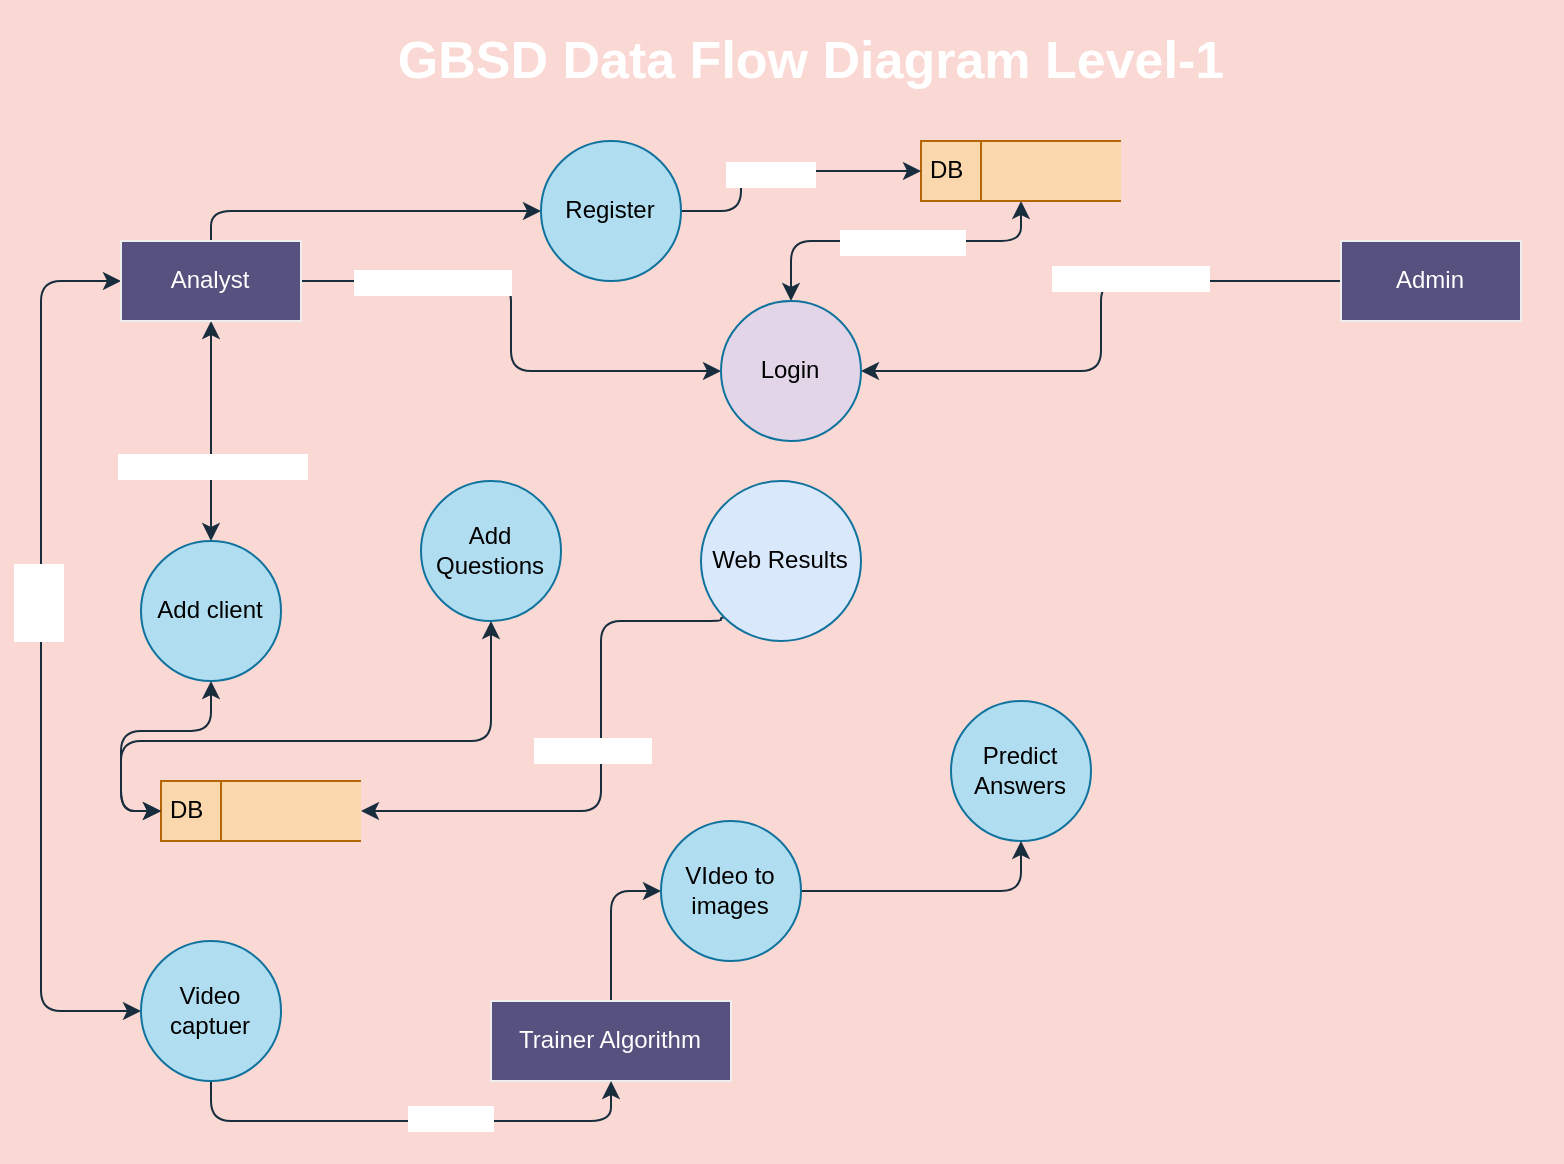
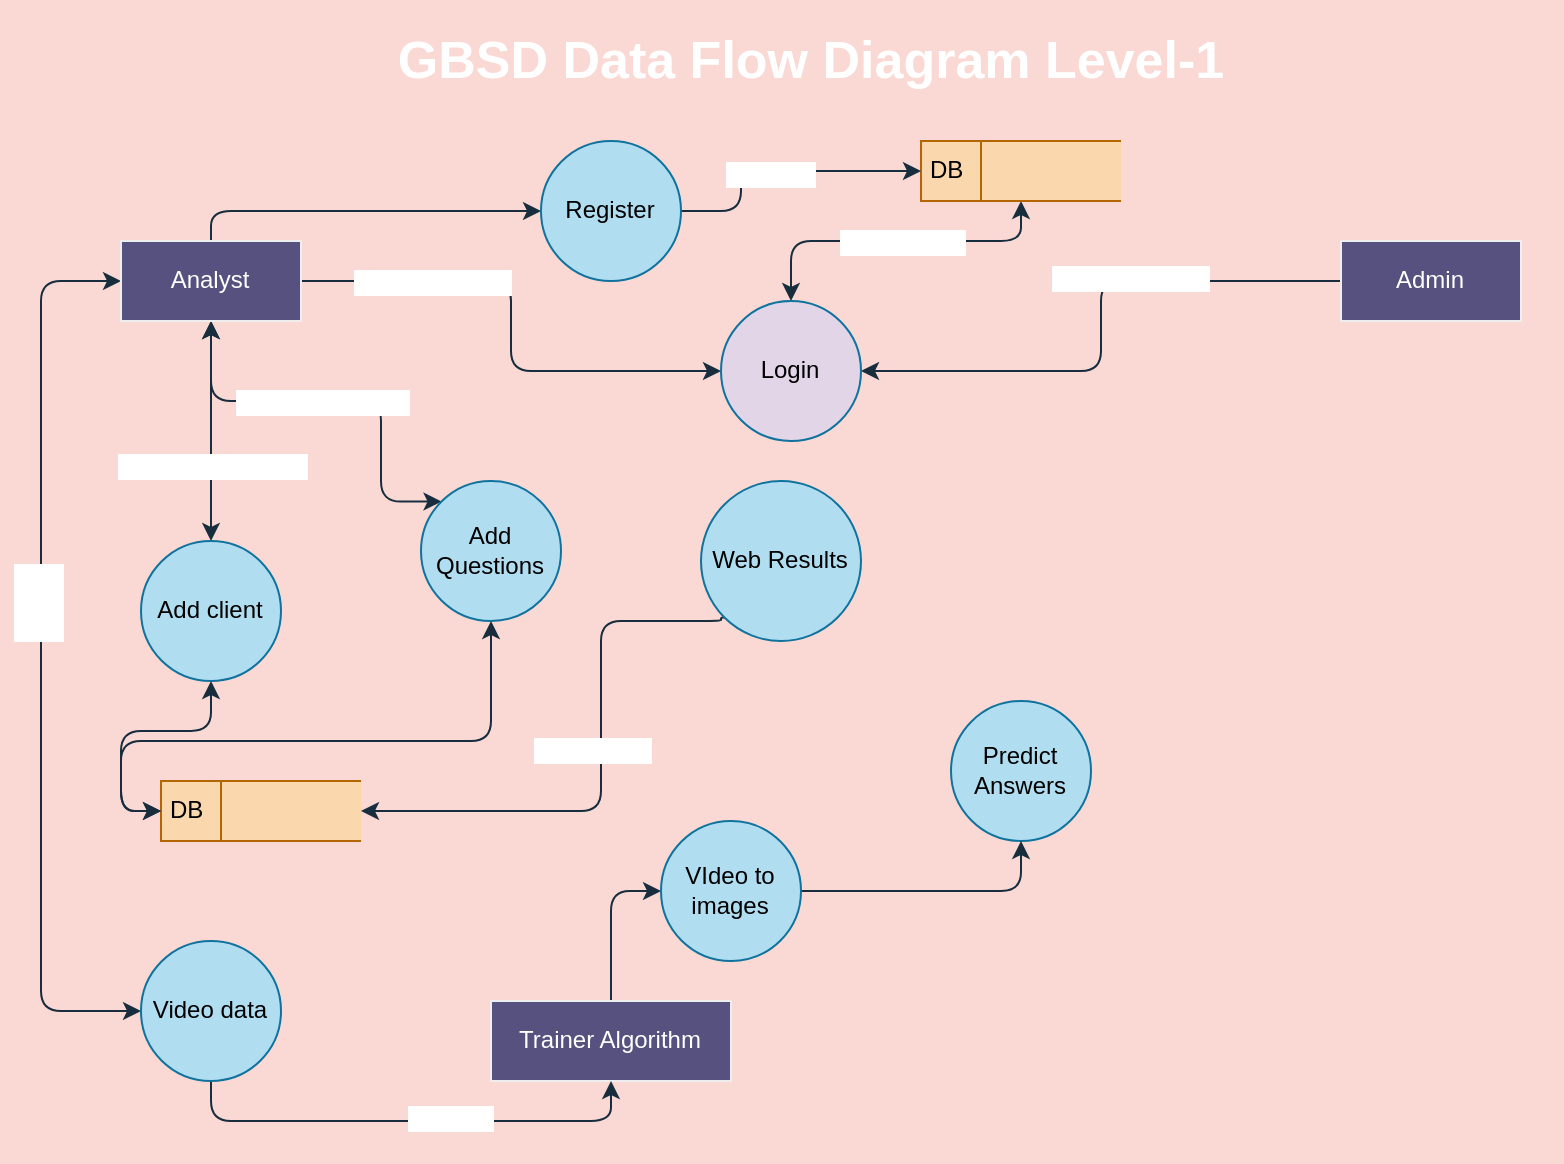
edge "Analyst" -- "Add Questions": added, label "fill question form()"
node "Web Results": fillcolor #dae8fc -> #b1ddf0
node "Video captuer": label "Video captuer" -> "Video data"
